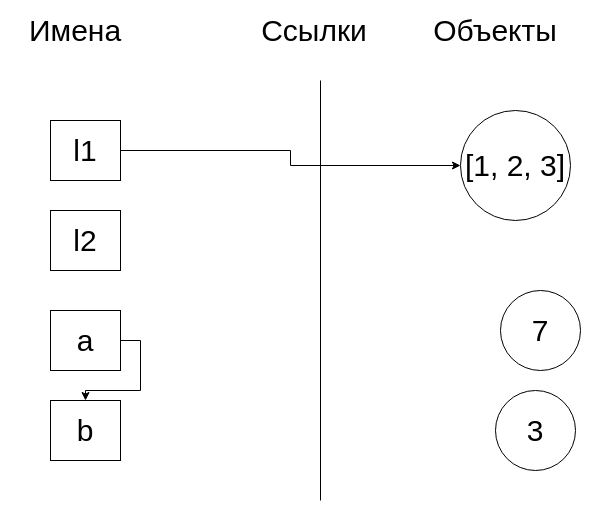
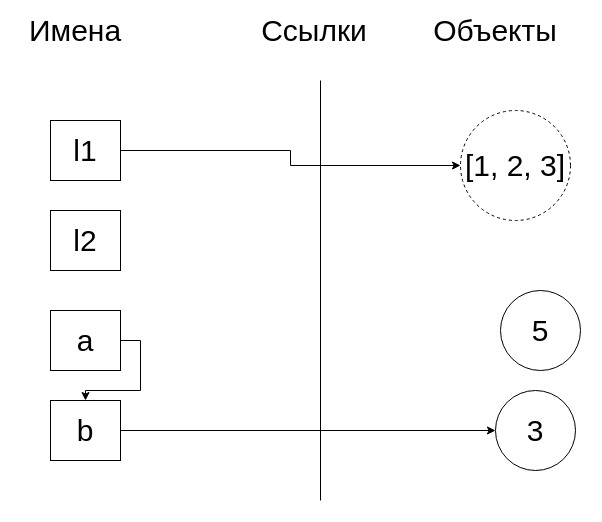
node "[1, 2, 3]": style solid -> dashed
node "7": label "7" -> "5"
edge "b" -> "3": added
